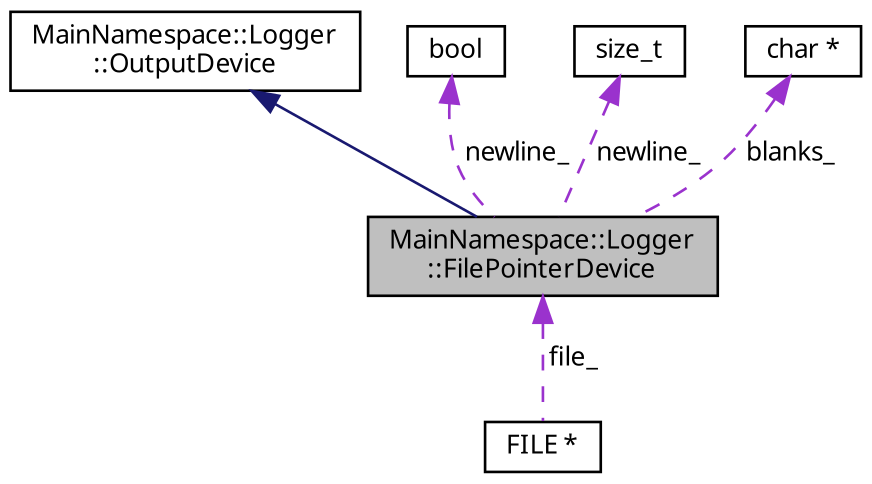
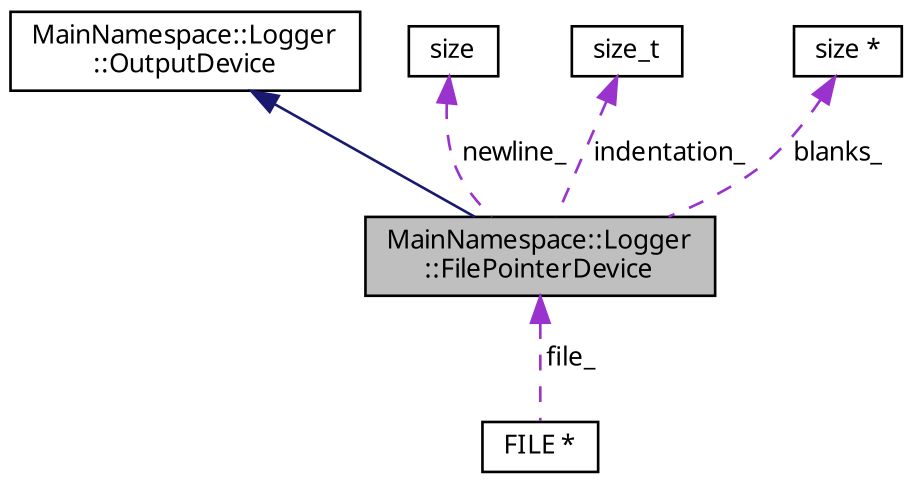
node "bool": label "bool" -> "size"
node "char *": label "char *" -> "size *"
edge "MainNamespace::Logger ::FilePointerDevice" -> "size_t": label " newline_" -> " indentation_"
